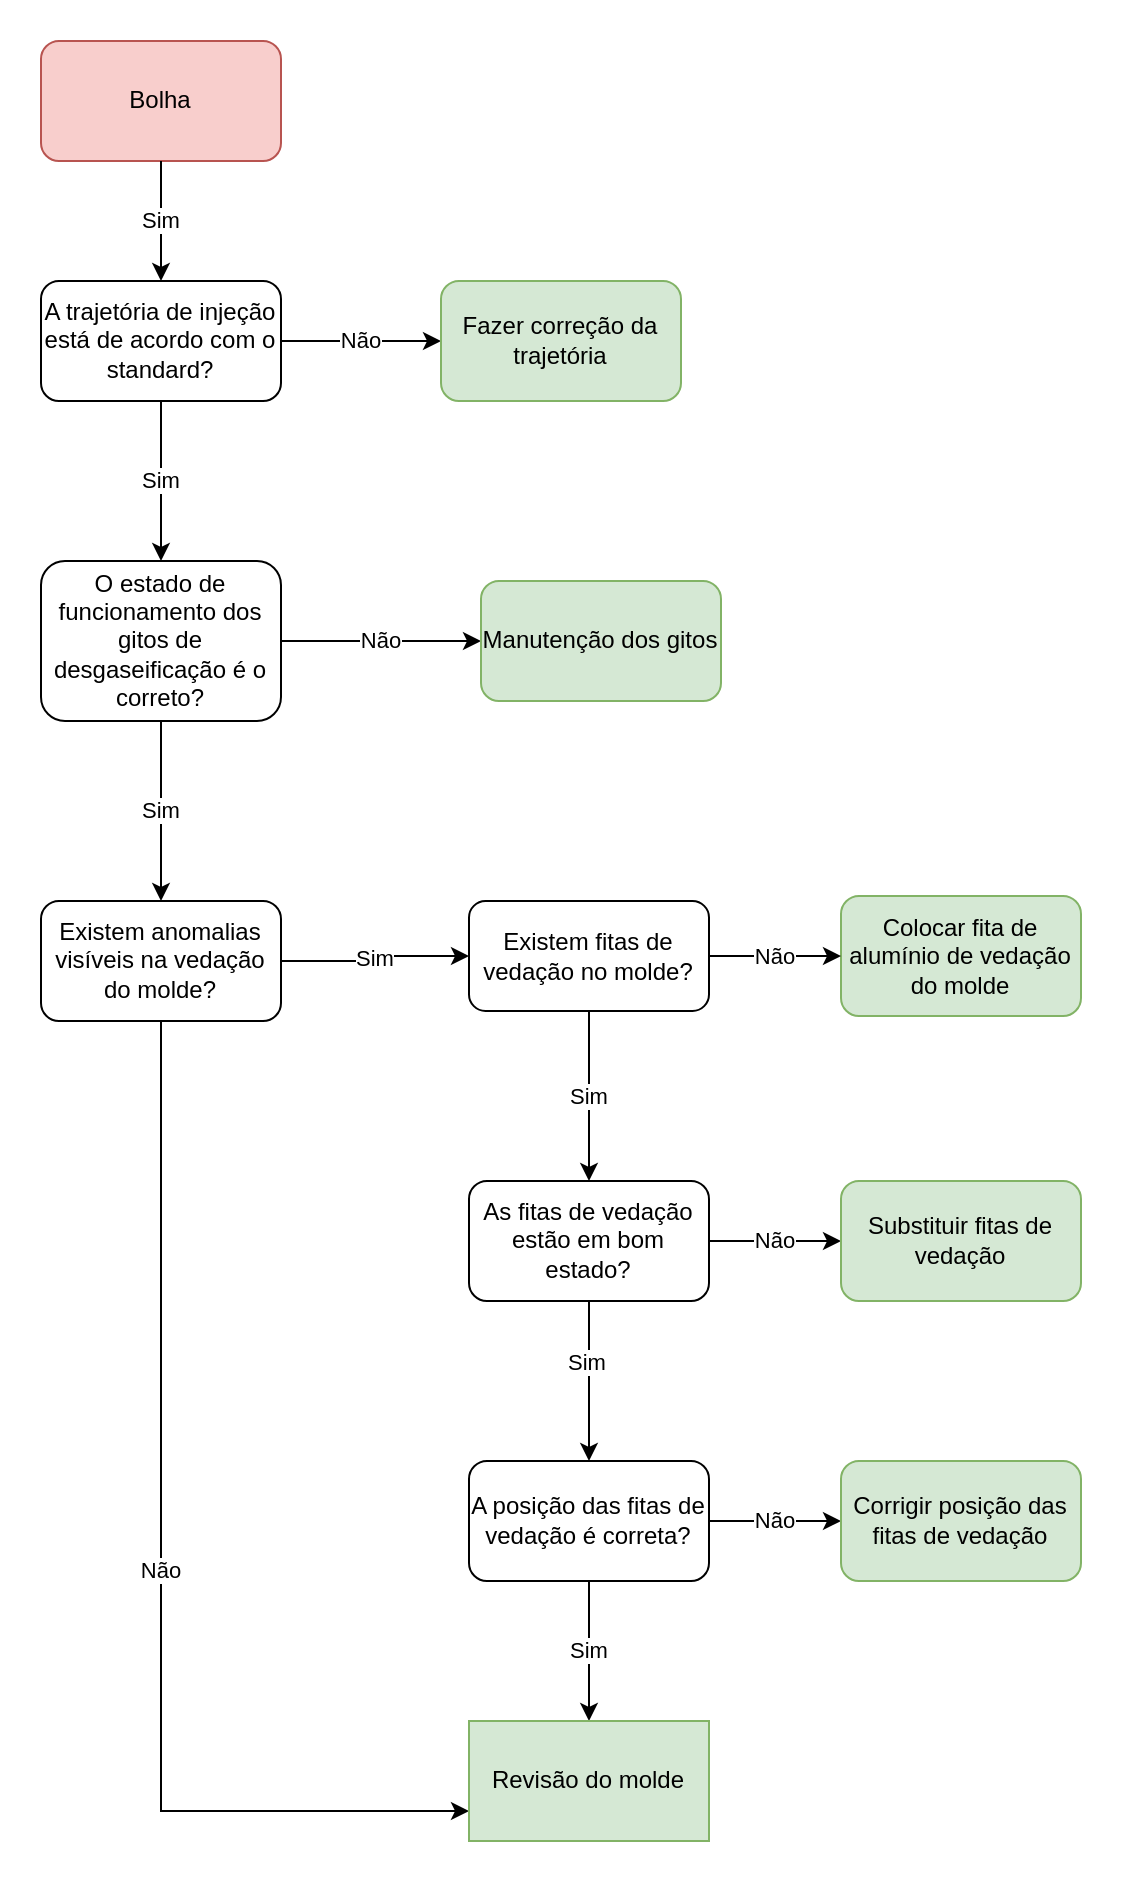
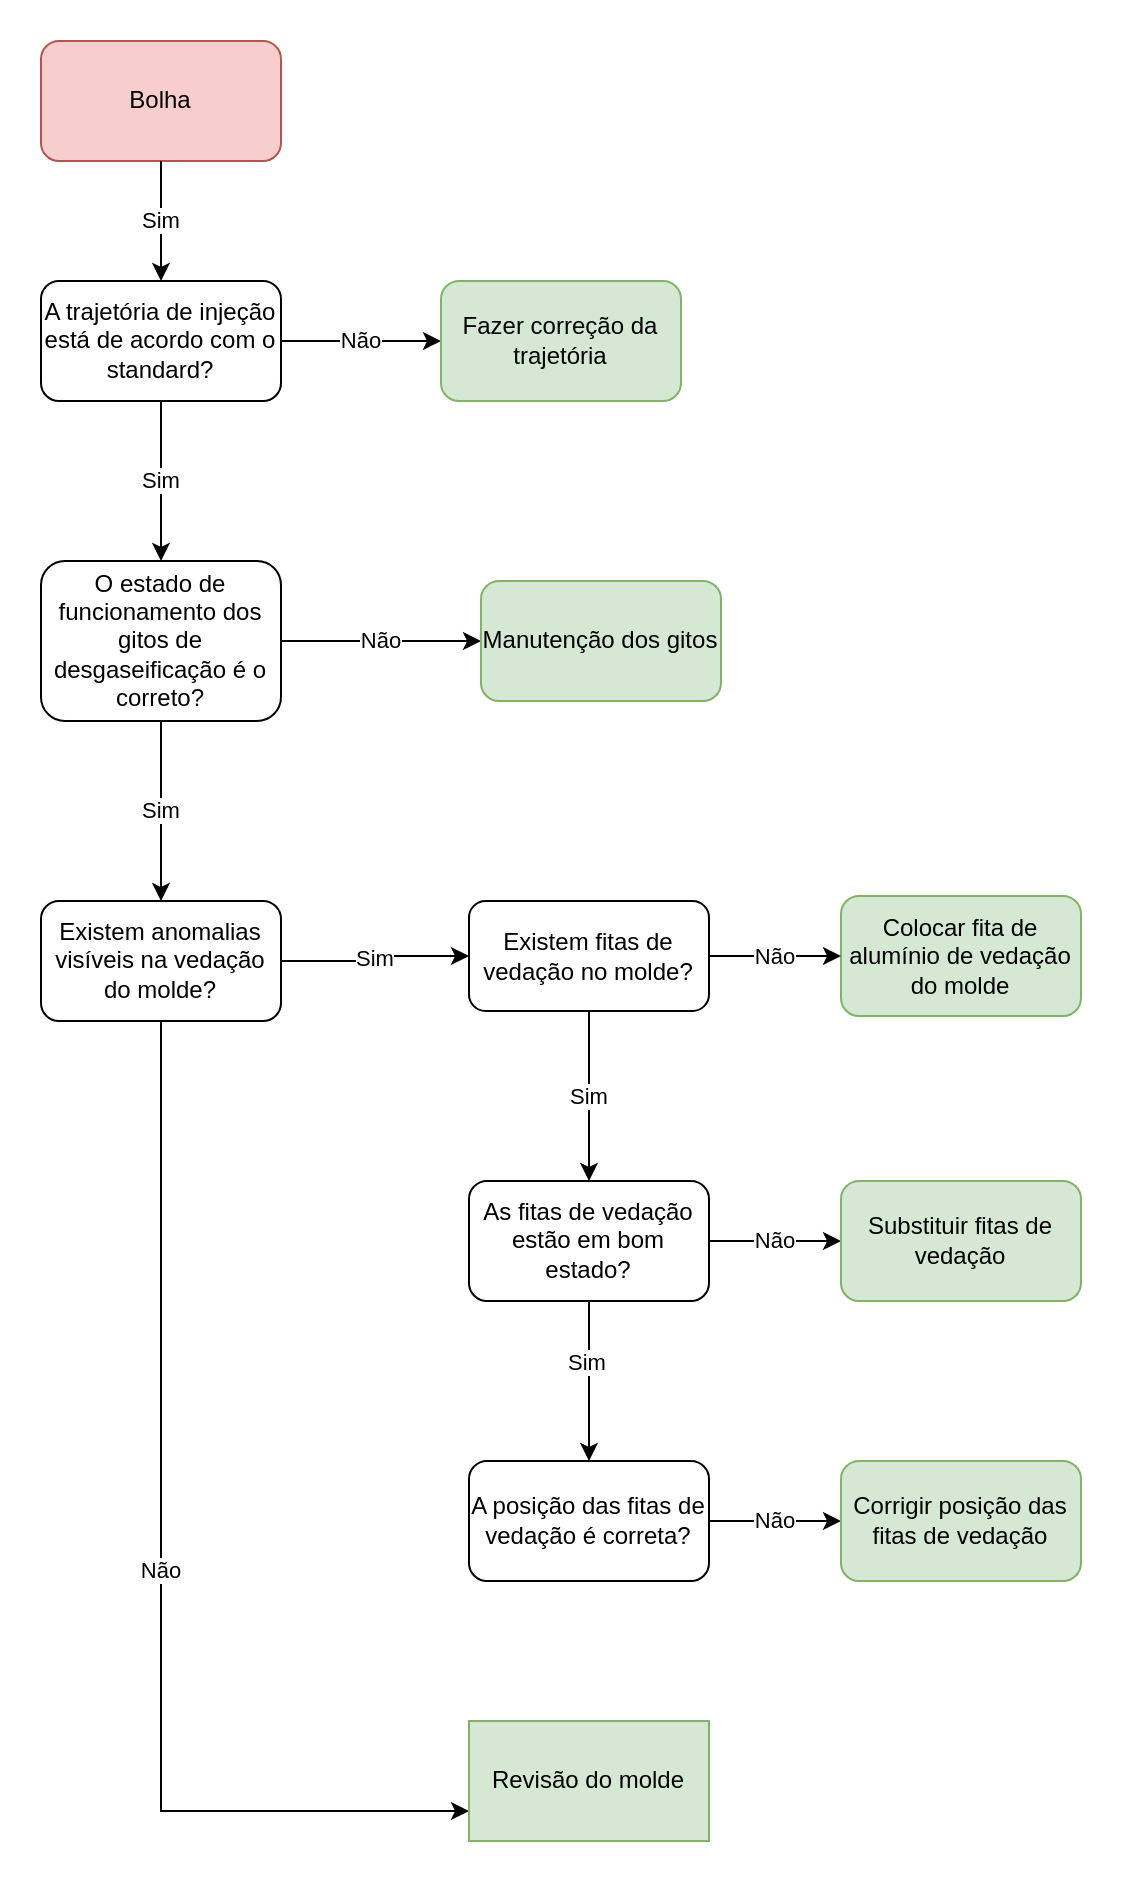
edge "A posição das fitas de vedação é correta?" -> "Revisão do molde": removed, label "Sim"
